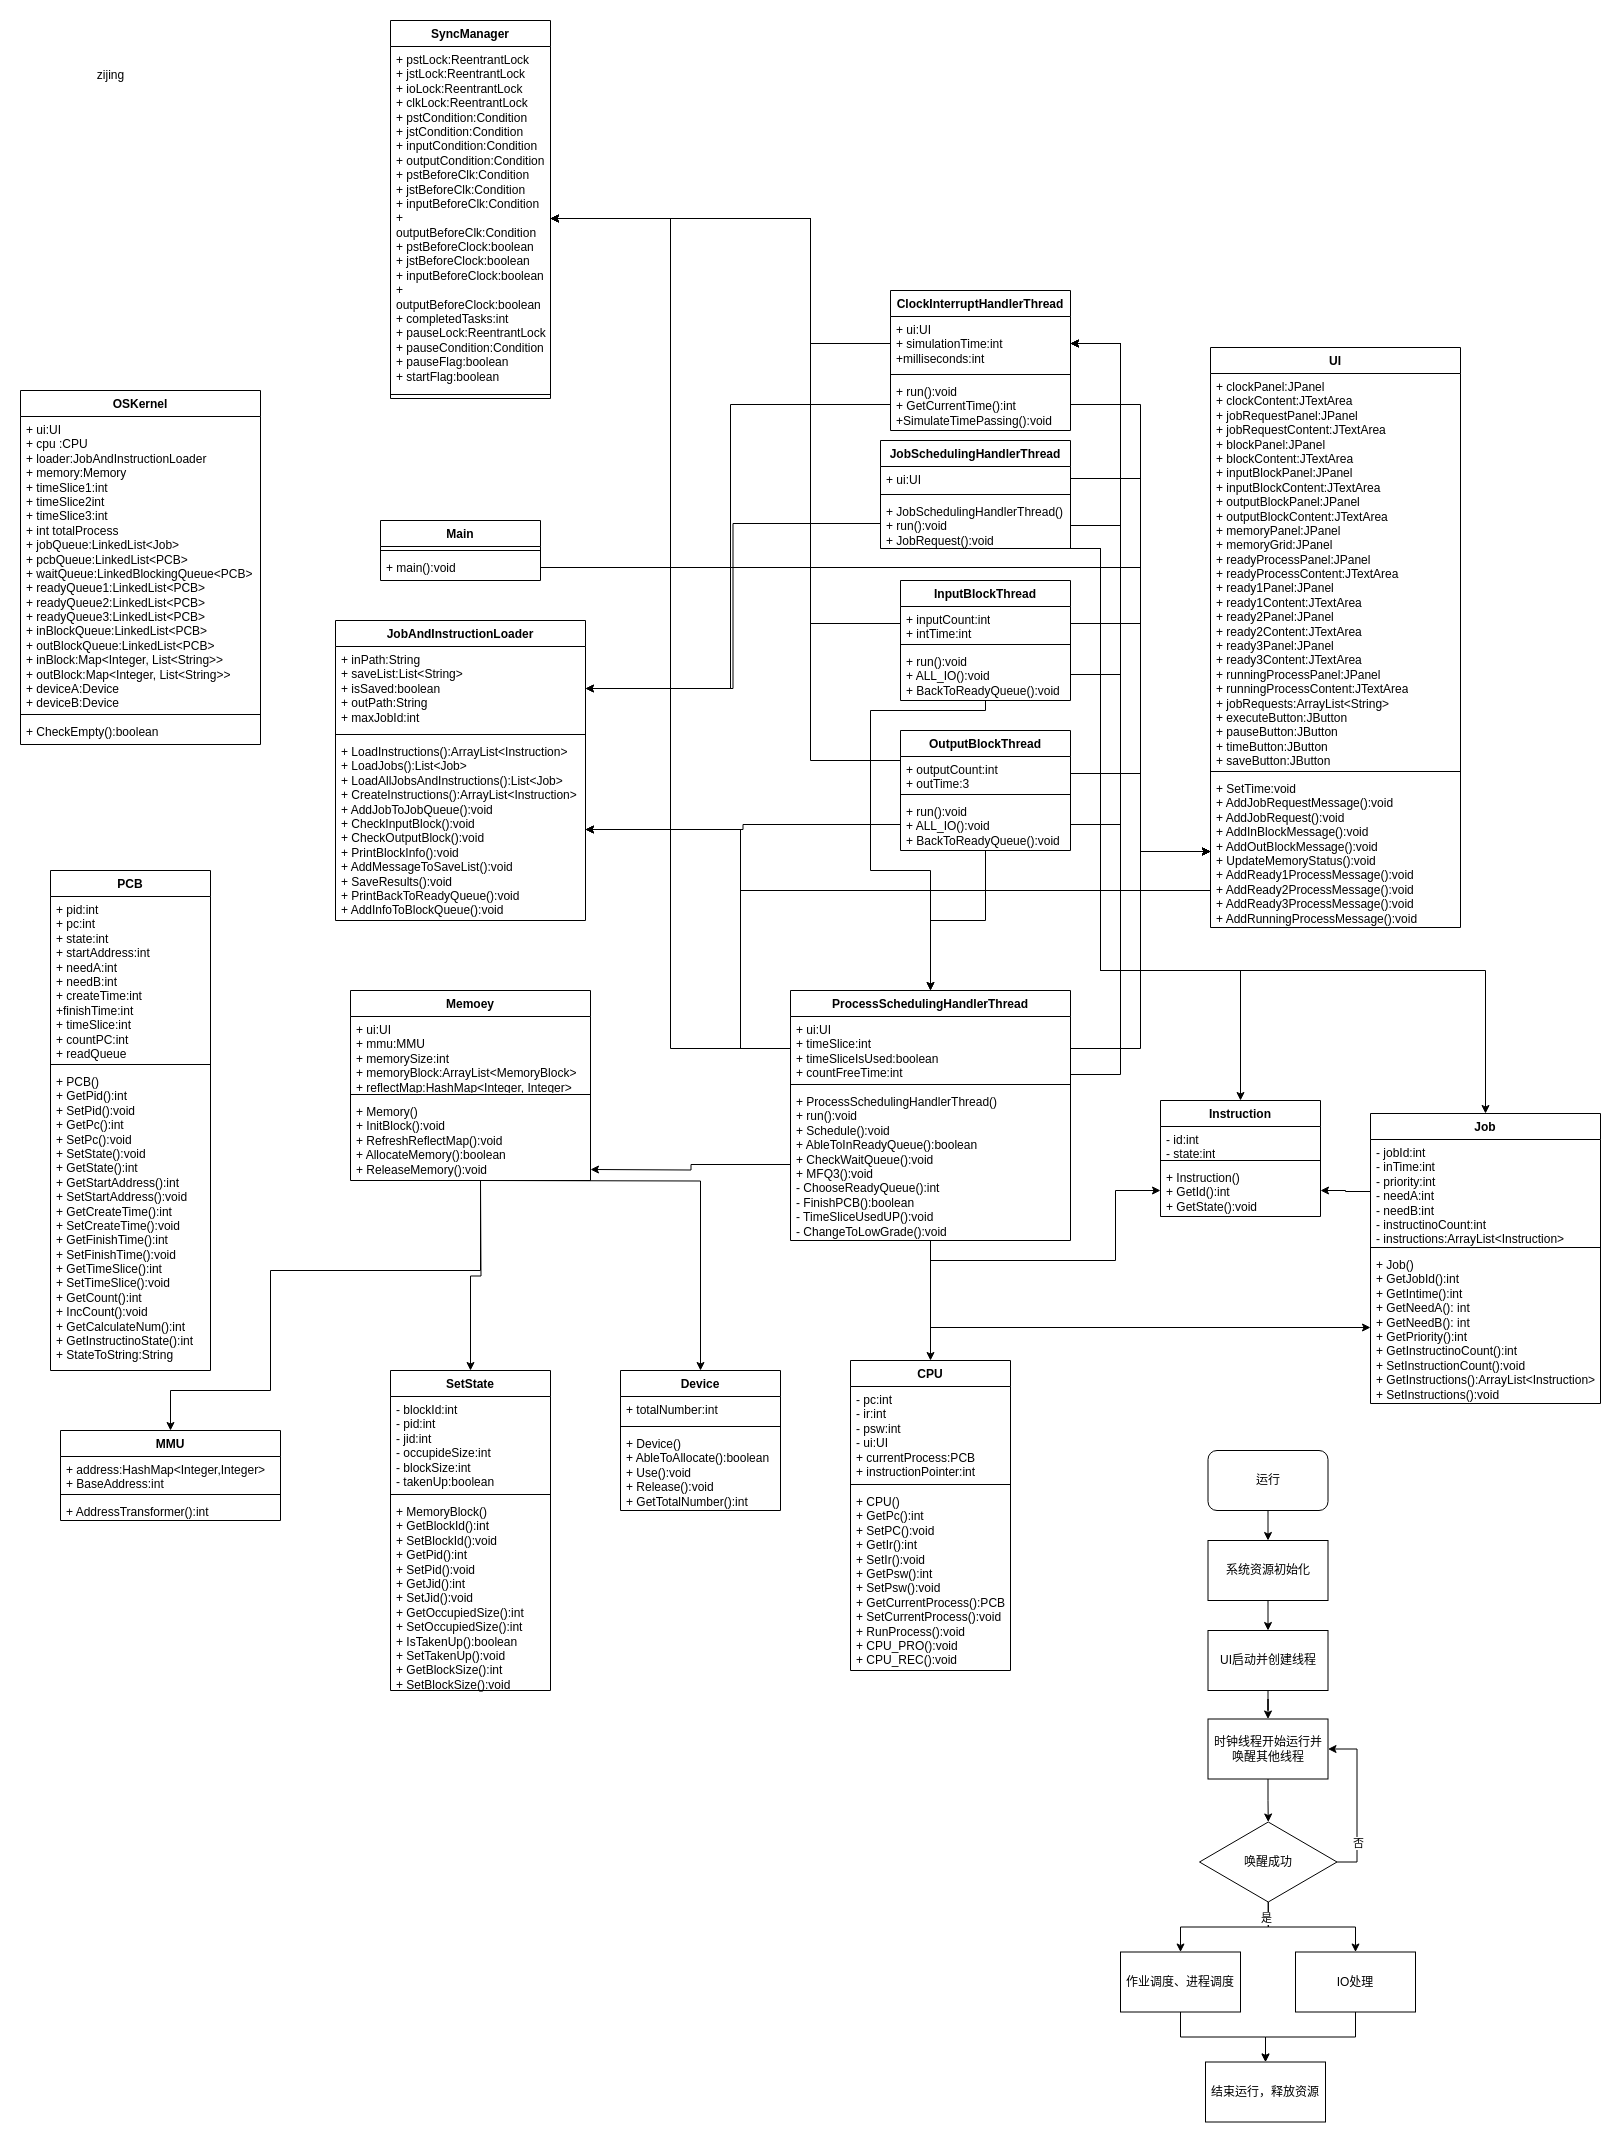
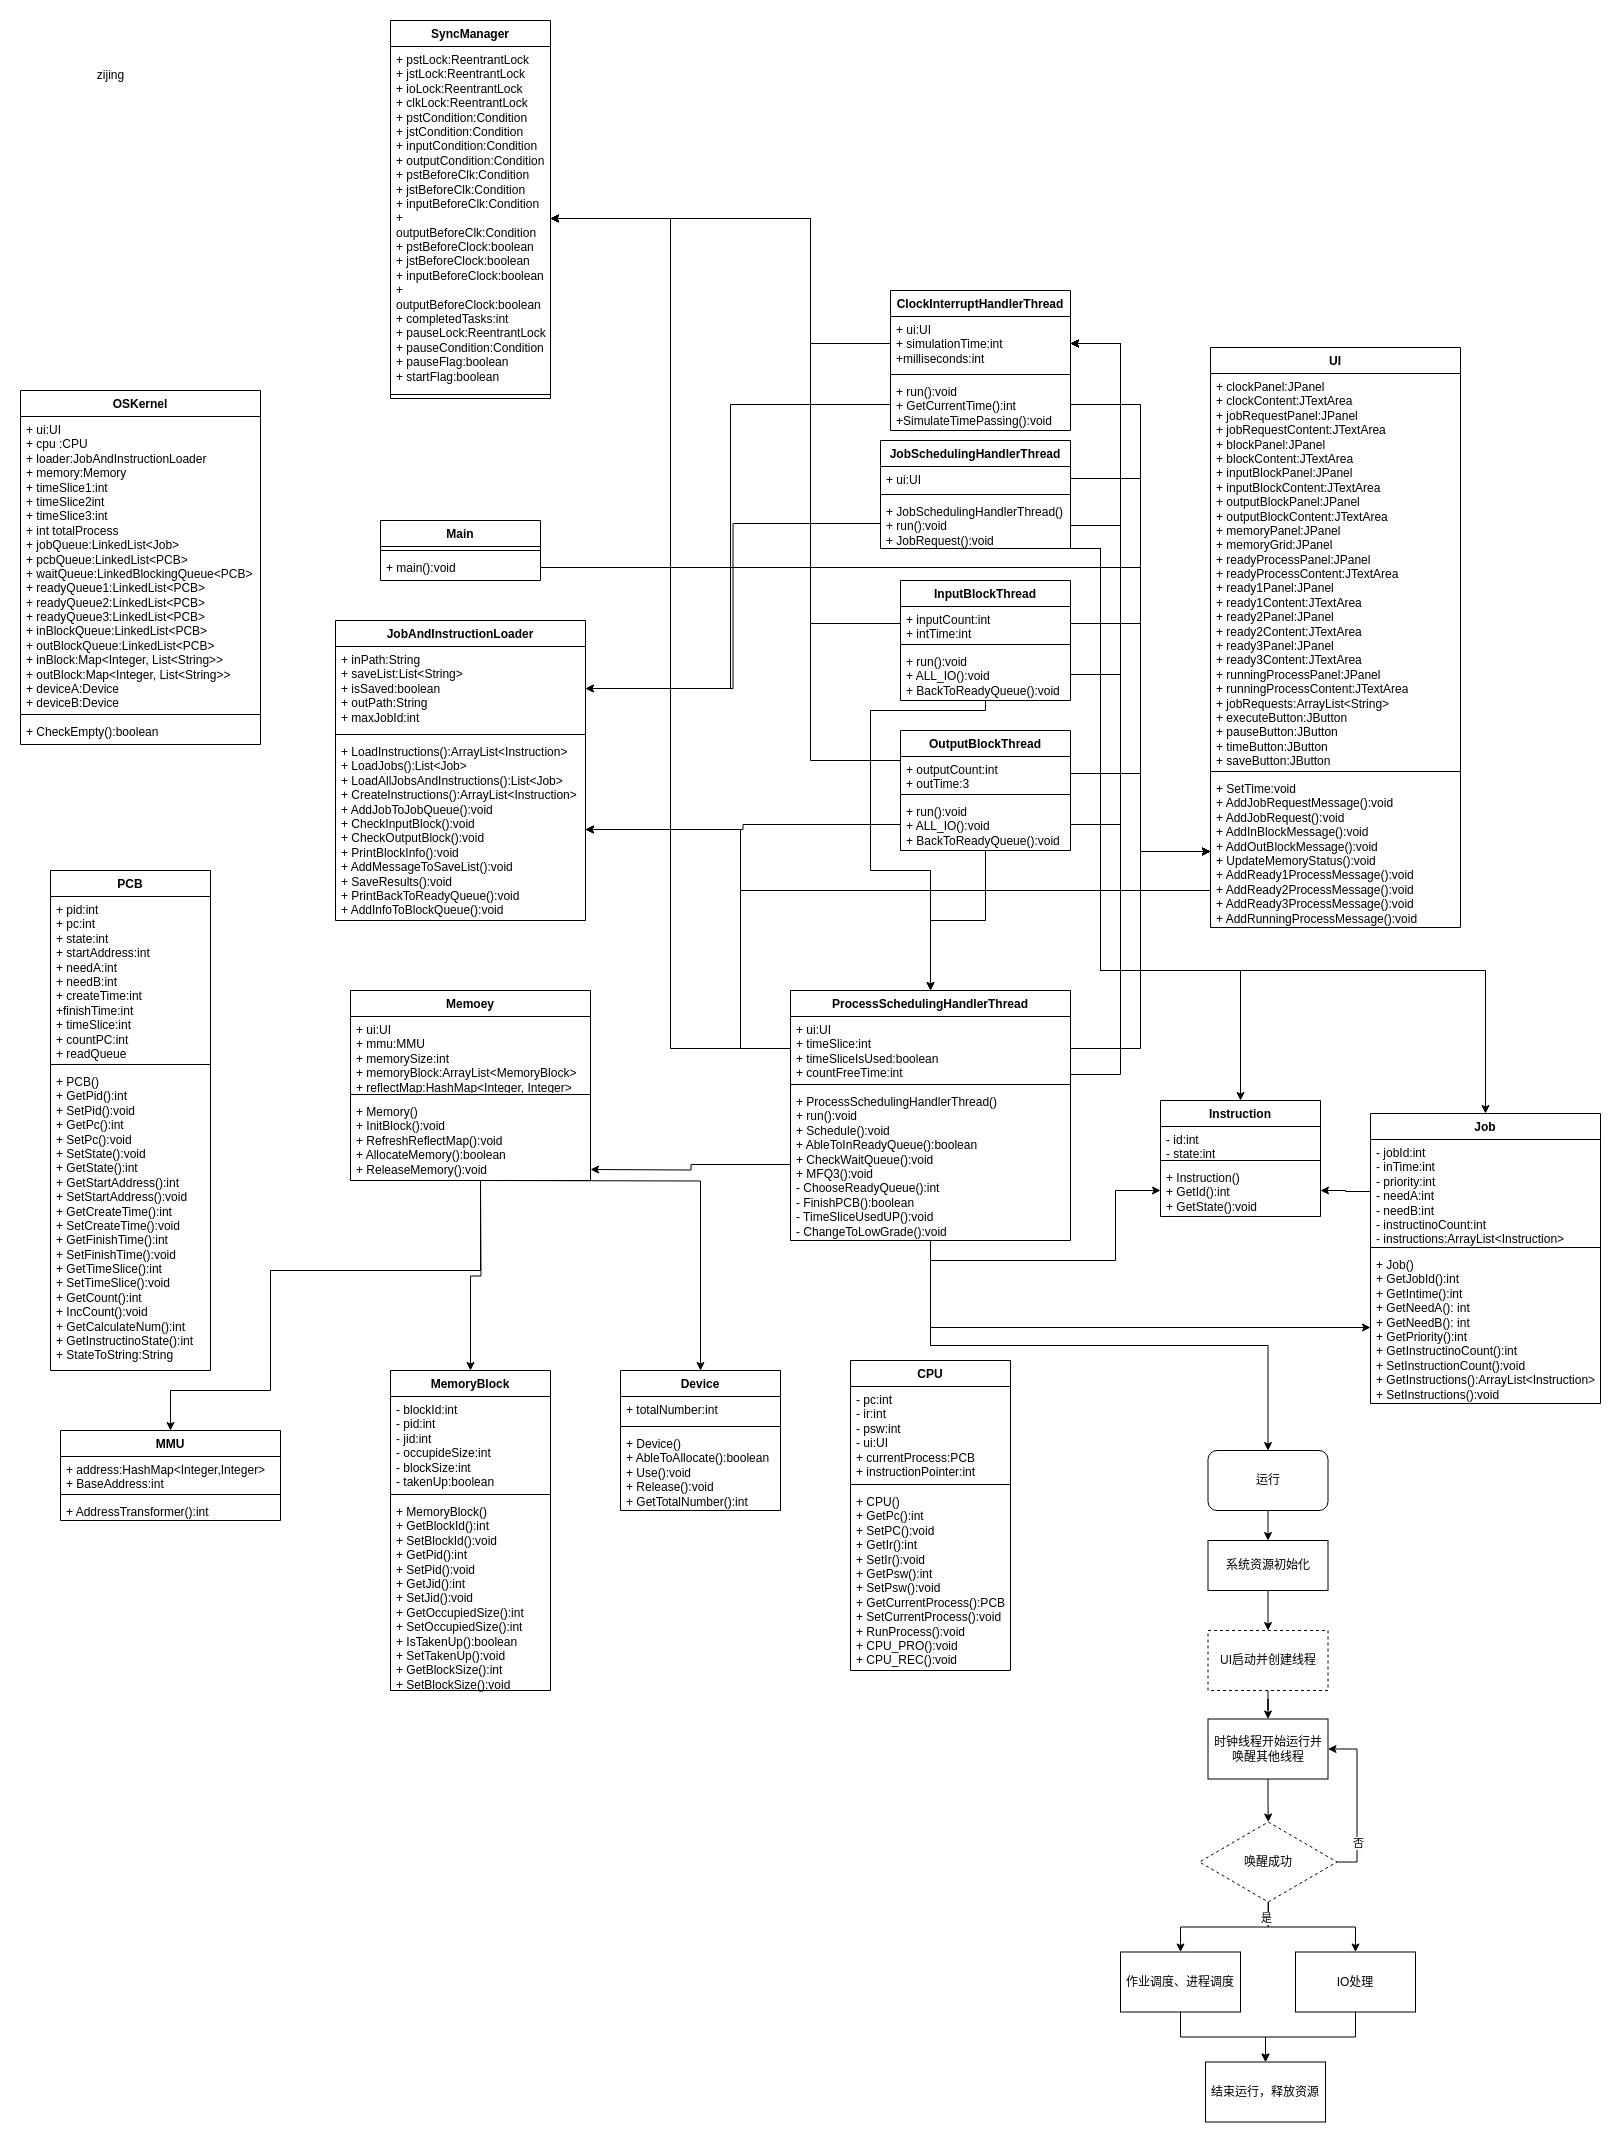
edge "ProcessSchedulingHandlerThread" -> "CPU": now "ProcessSchedulingHandlerThread" -> "运行"
node "SetState": label "SetState" -> "MemoryBlock"
node "系统资源初始化": size 120x60 -> 120x50
node "UI启动并创建线程": style solid -> dashed
node "唤醒成功": style solid -> dashed
